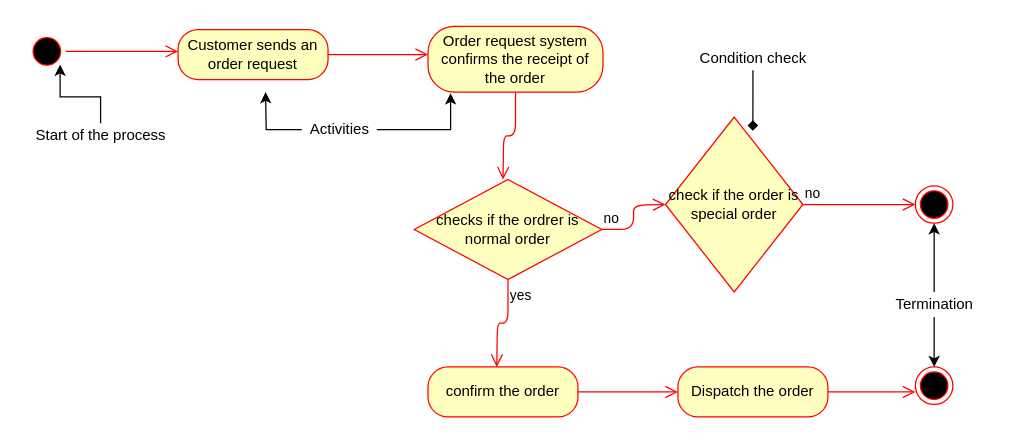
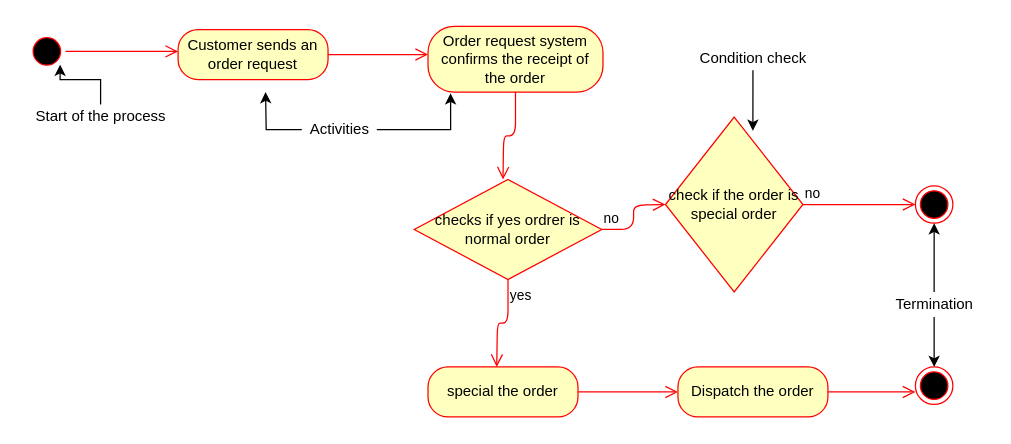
edge "Condition check" -> "check if the order is special order": arrowhead diamond -> classic
node "Start of the process": moved (101, 136) -> (101, 117)
node "checks if the ordrer is normal order": label "checks if the ordrer is normal order" -> "checks if yes ordrer is normal order"
node "confirm the order": label "confirm the order" -> "special the order"
